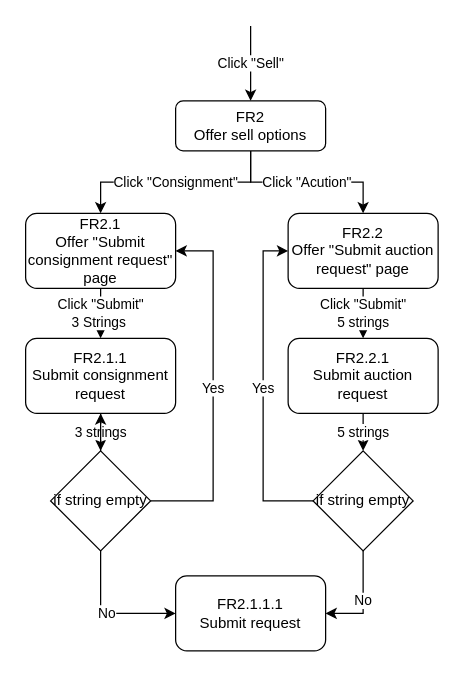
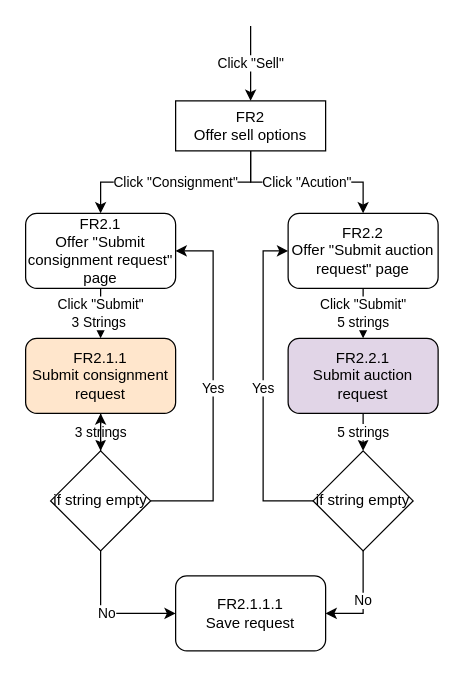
node "FR2 Offer sell options": shape rounded rectangle -> rectangle
node "FR2.1.1 Submit consignment request": fillcolor #ffffff -> #ffe6cc
node "FR2.2.1 Submit auction request": fillcolor #ffffff -> #e1d5e7
node "FR2.1.1.1 Submit request": label "FR2.1.1.1 Submit request" -> "FR2.1.1.1 Save request"
